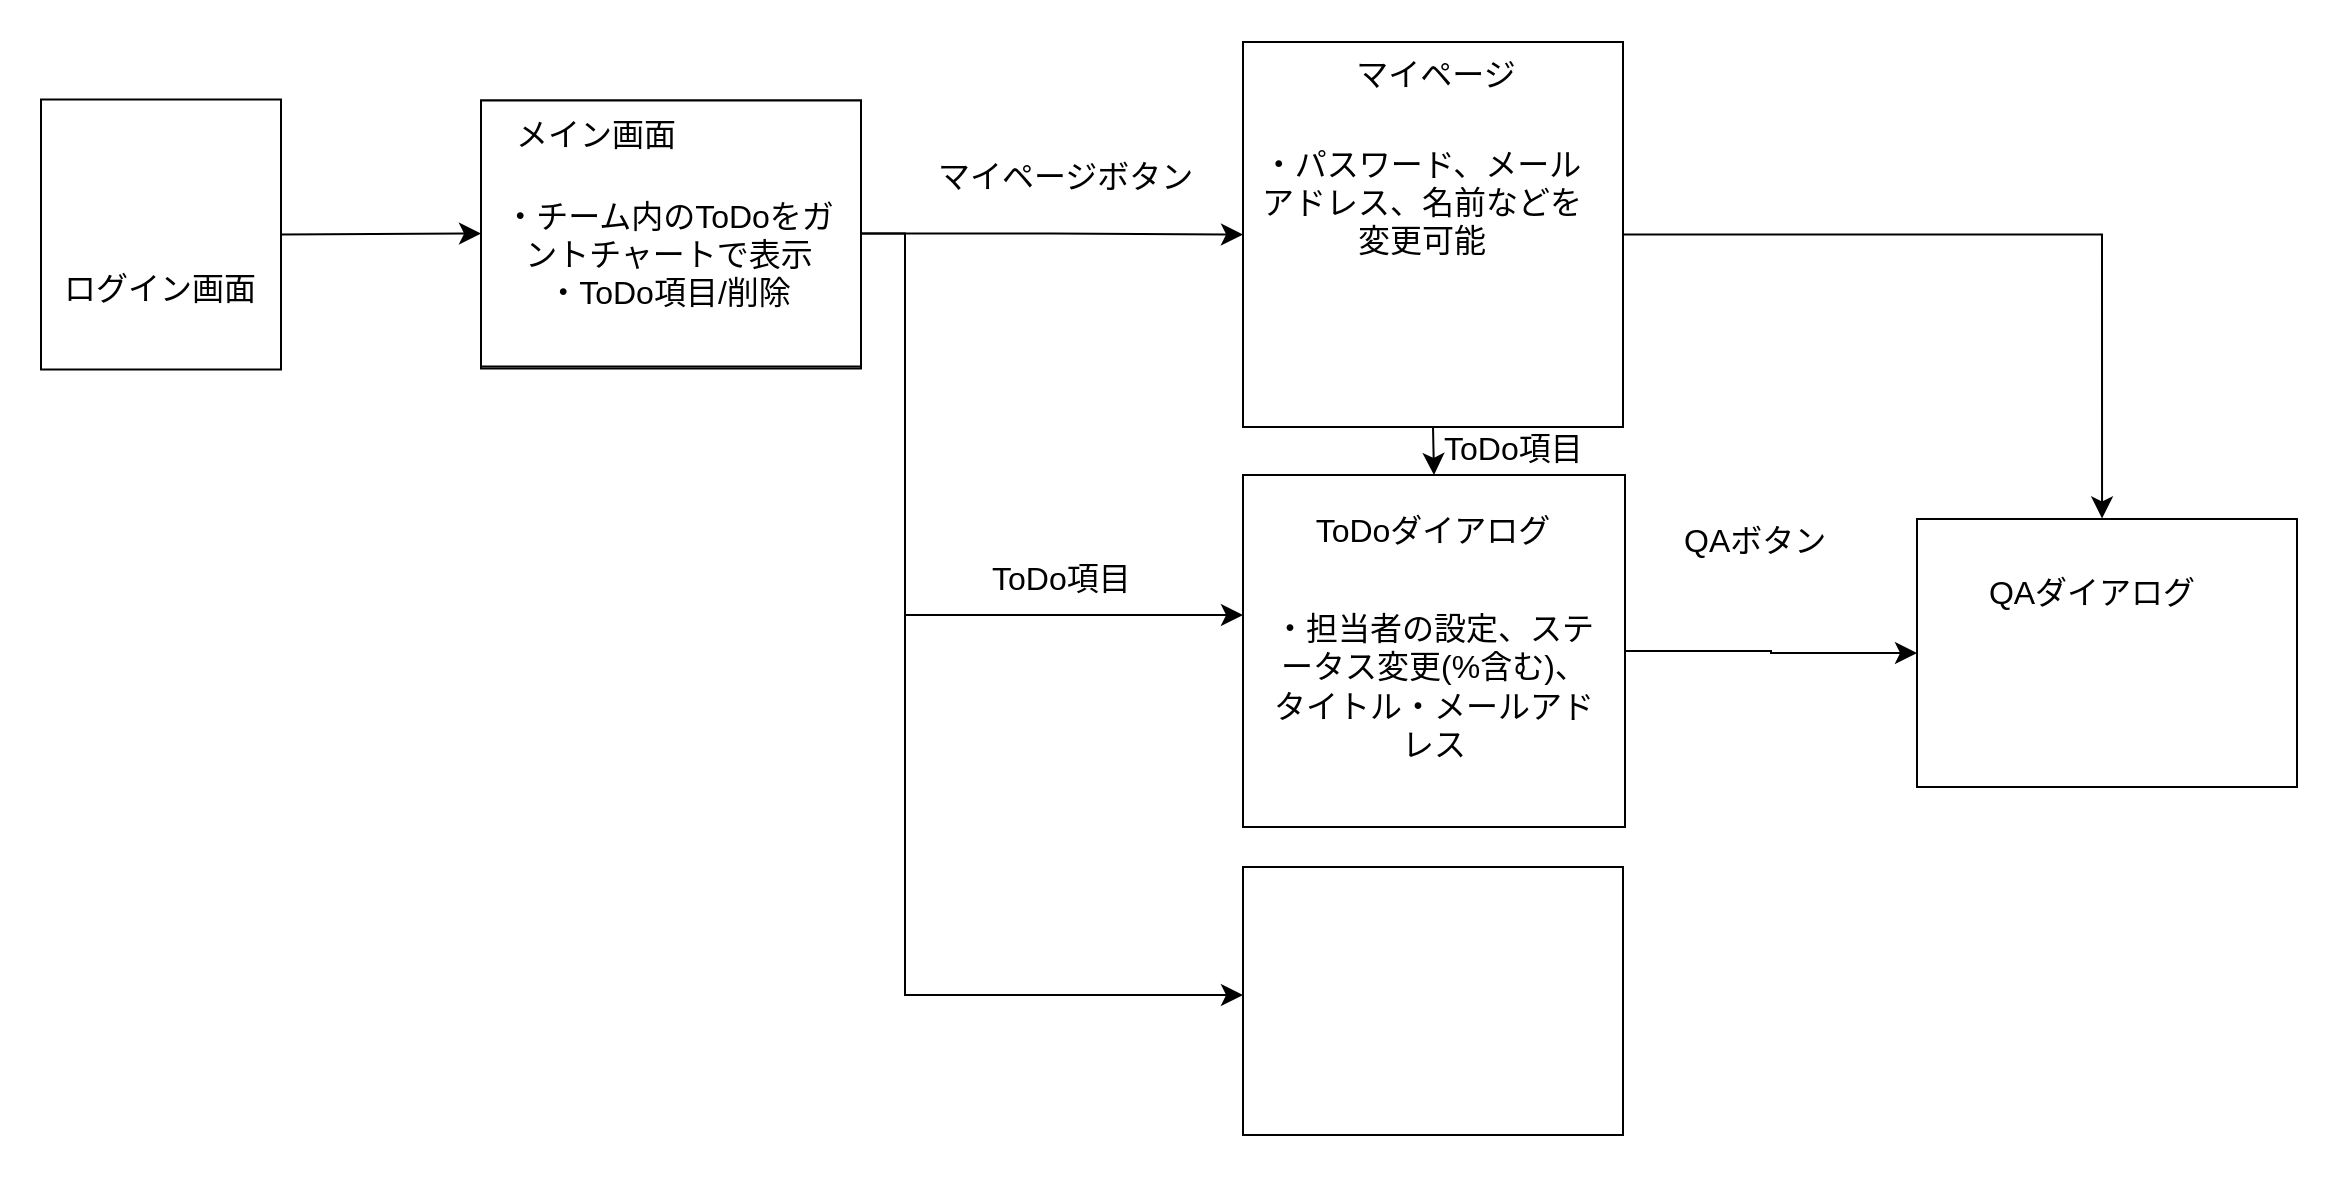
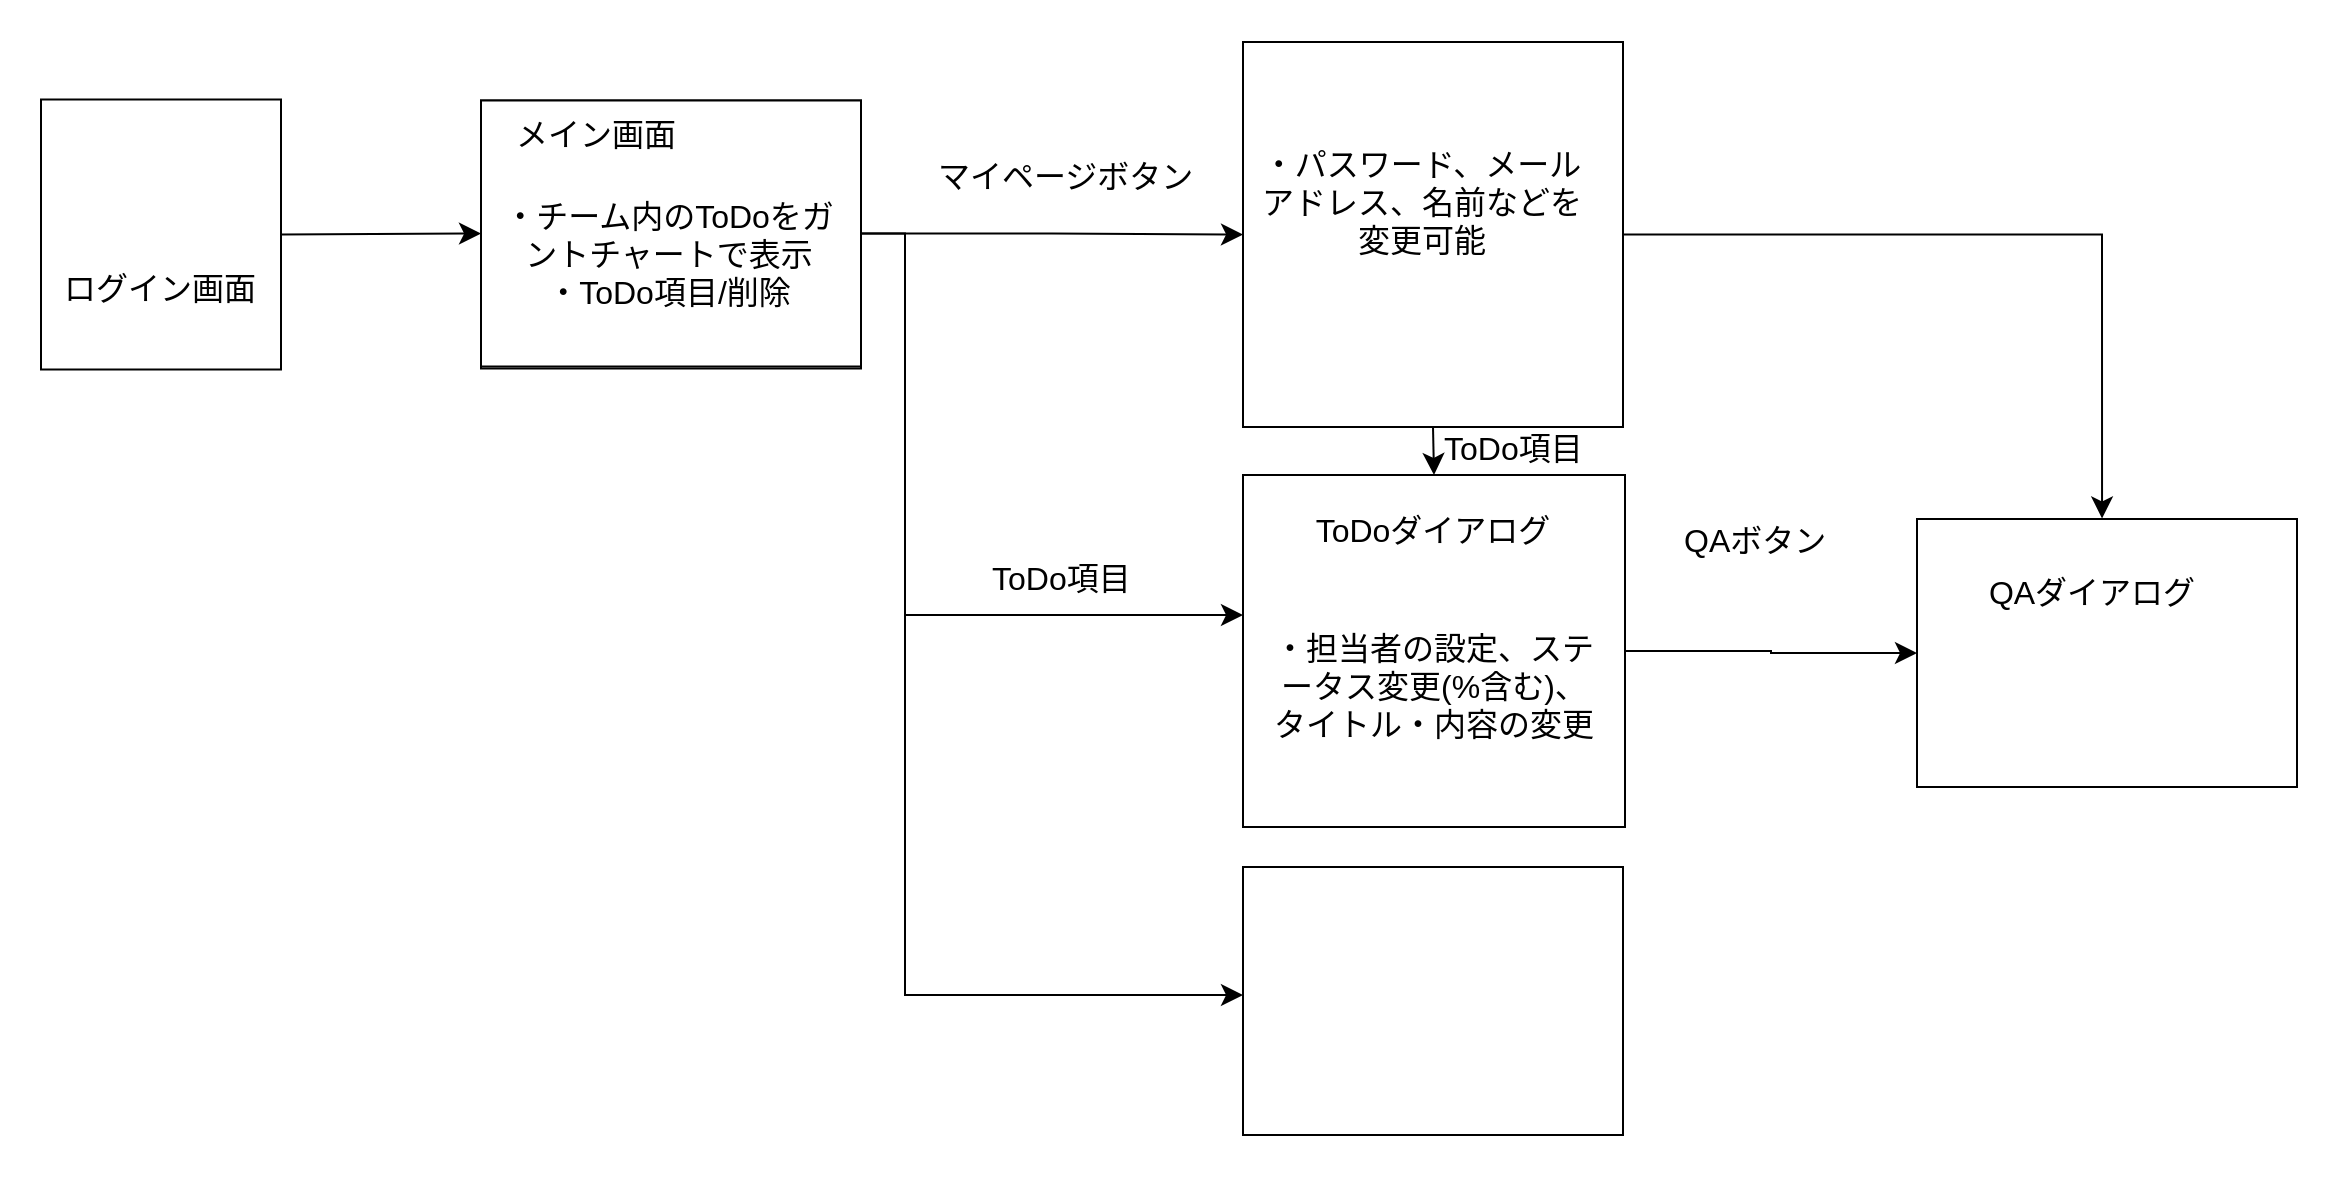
node "マイページ": removed
node "・担当者の設定、ステータス変更(%含む)、タイトル・メールアドレス": label "・担当者の設定、ステータス変更(%含む)、タイトル・メールアドレス" -> "・担当者の設定、ステータス変更(%含む)、タイトル・内容の変更"
